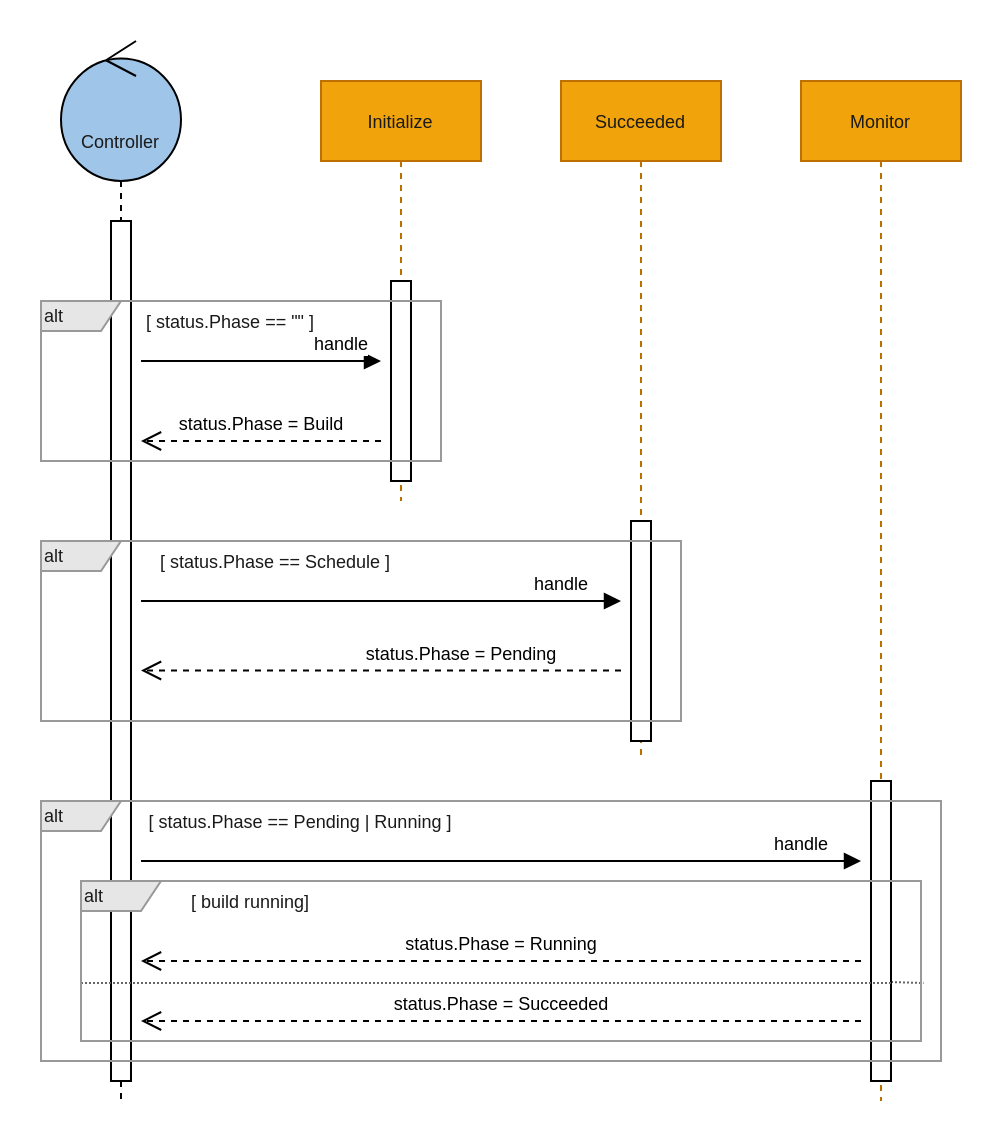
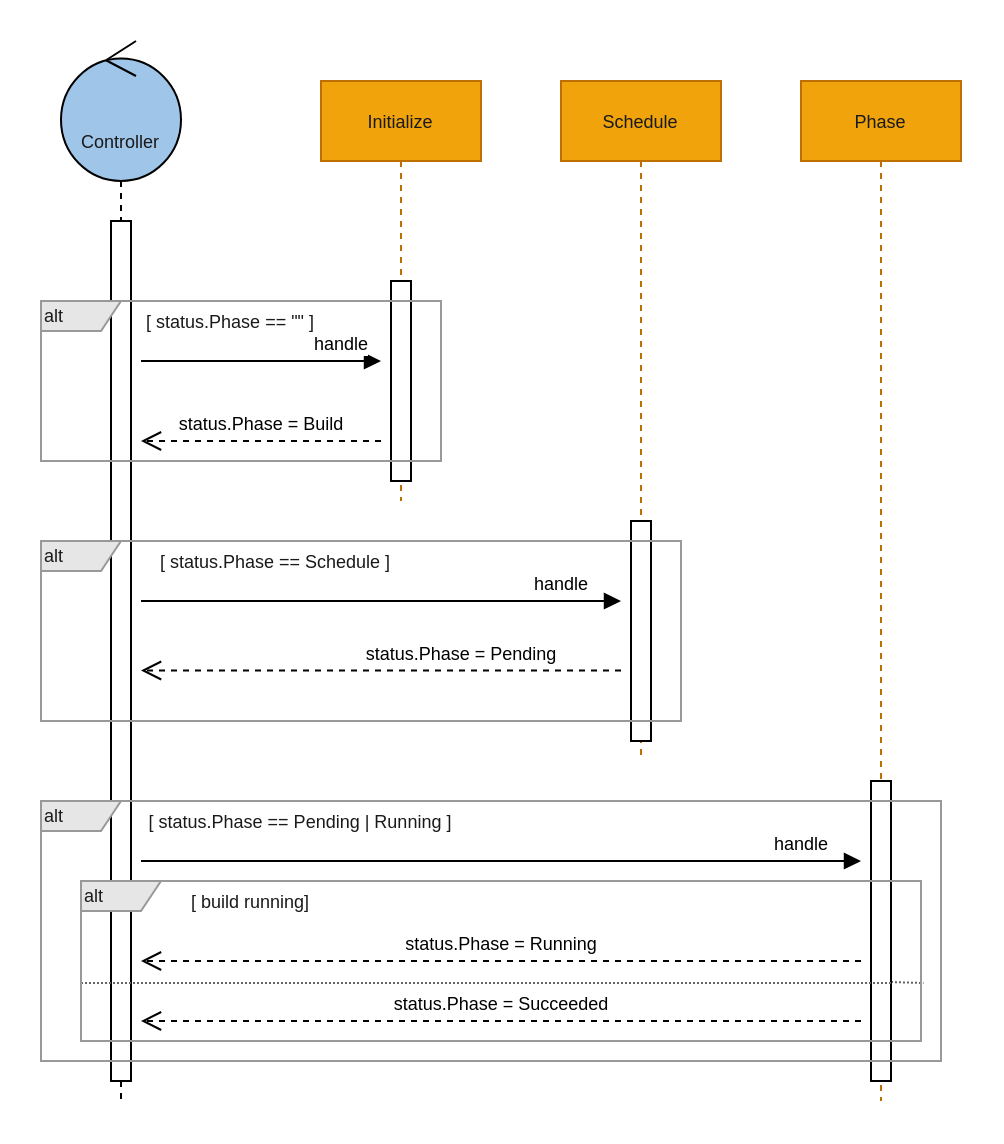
node "Succeeded": label "Succeeded" -> "Schedule"
node "Monitor": label "Monitor" -> "Phase"
